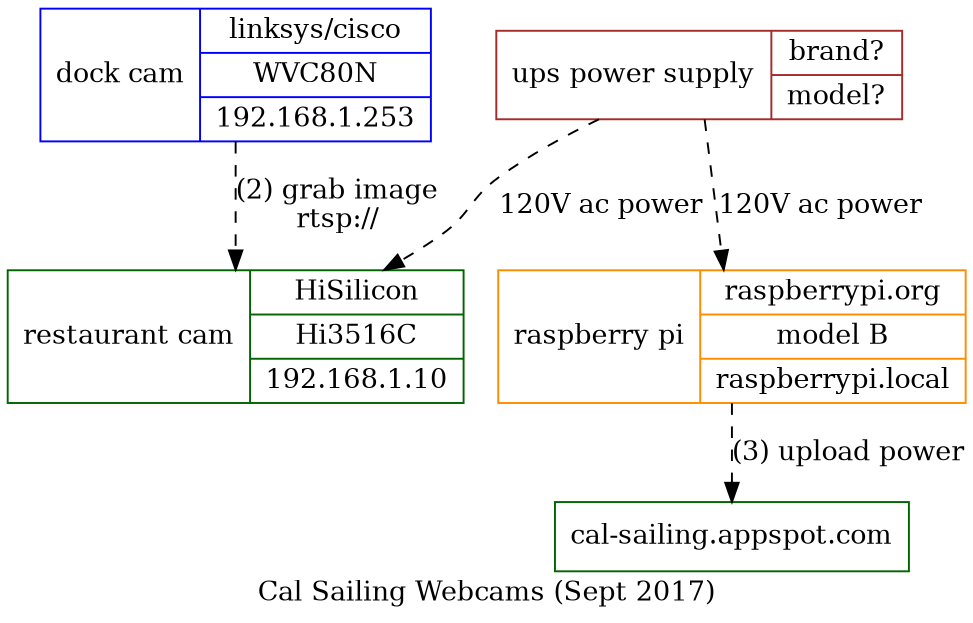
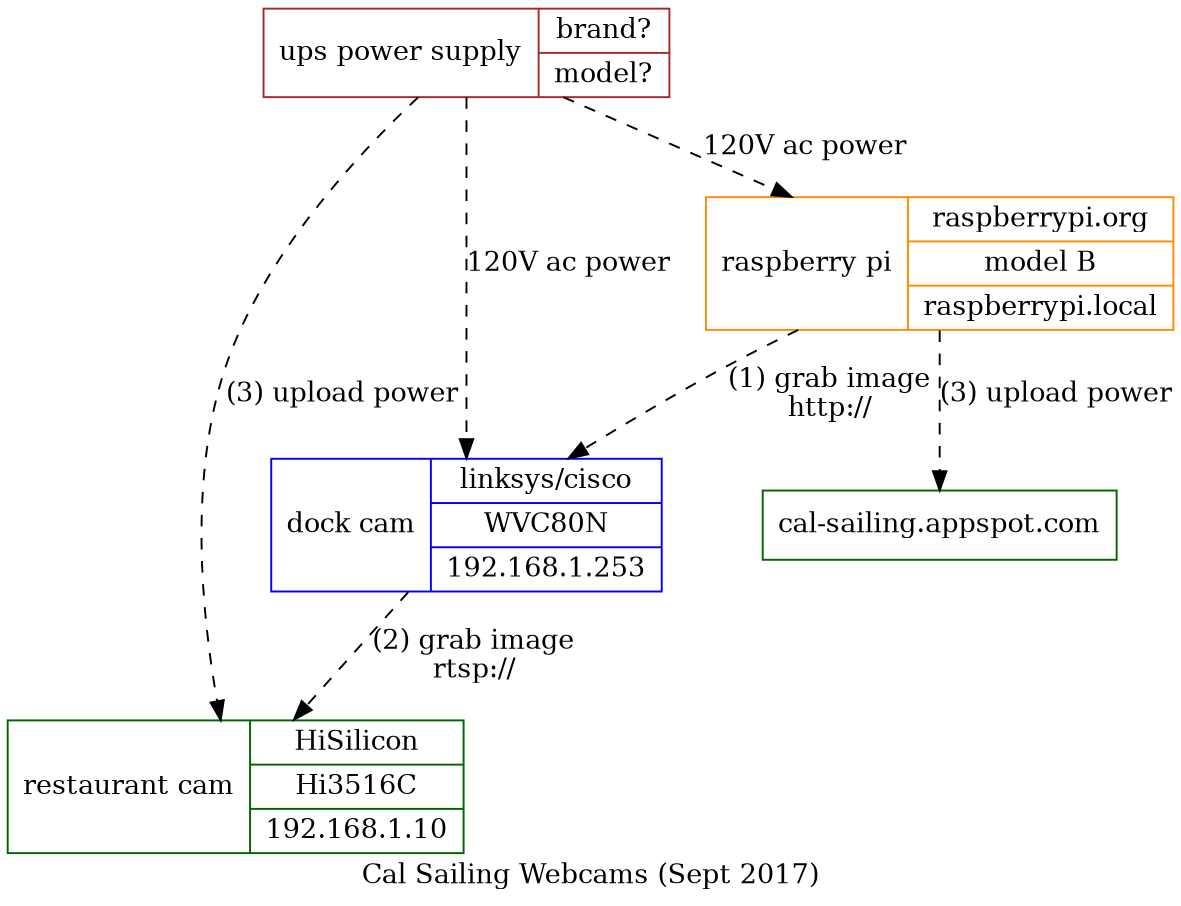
edge "ups power supply" -> "restaurant cam": label "120V ac power" -> "(3) upload power"
edge "ups power supply" -> "dock cam": added, label "120V ac power"
edge "raspberry pi" -> "dock cam": added, label "(1) grab image http://"
